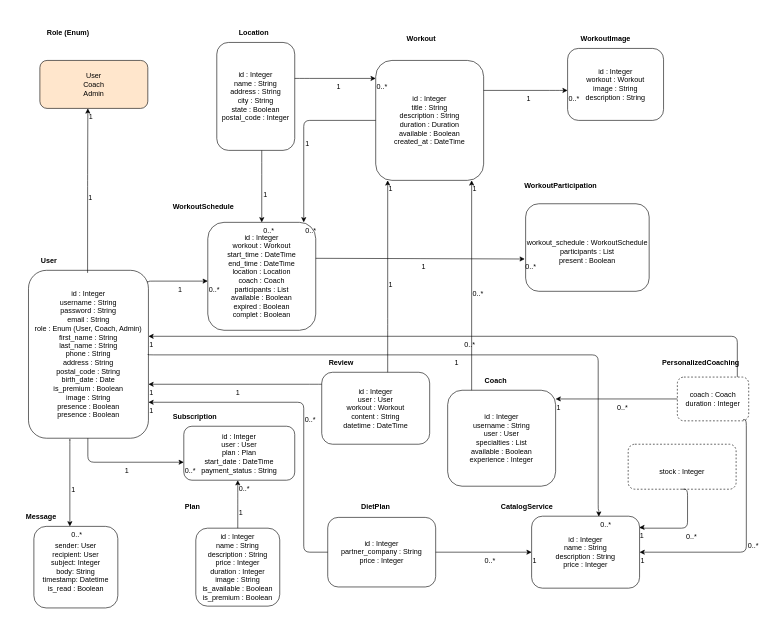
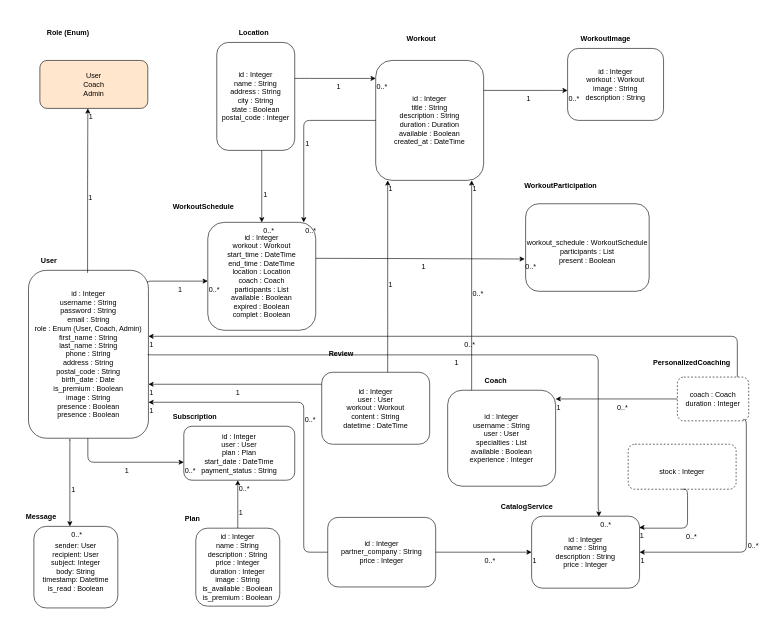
node "Review": moved (382, 363) -> (382, 354)
node "PersonalizedCoaching": moved (716, 363) -> (707, 363)
node "Plan": moved (238, 507) -> (238, 519)
node "DietPlan": removed
